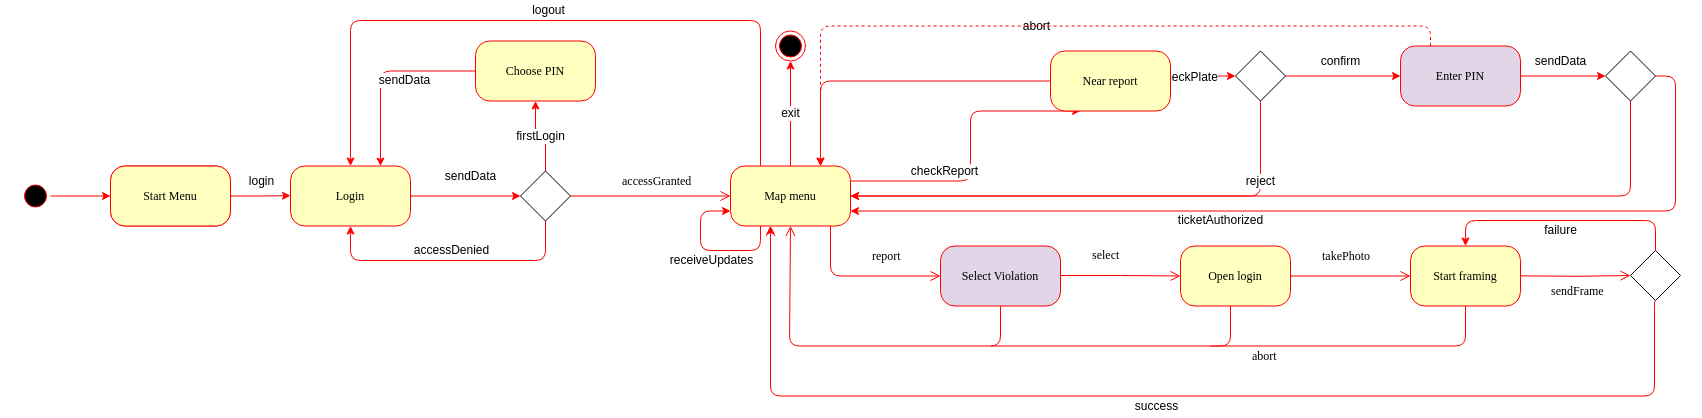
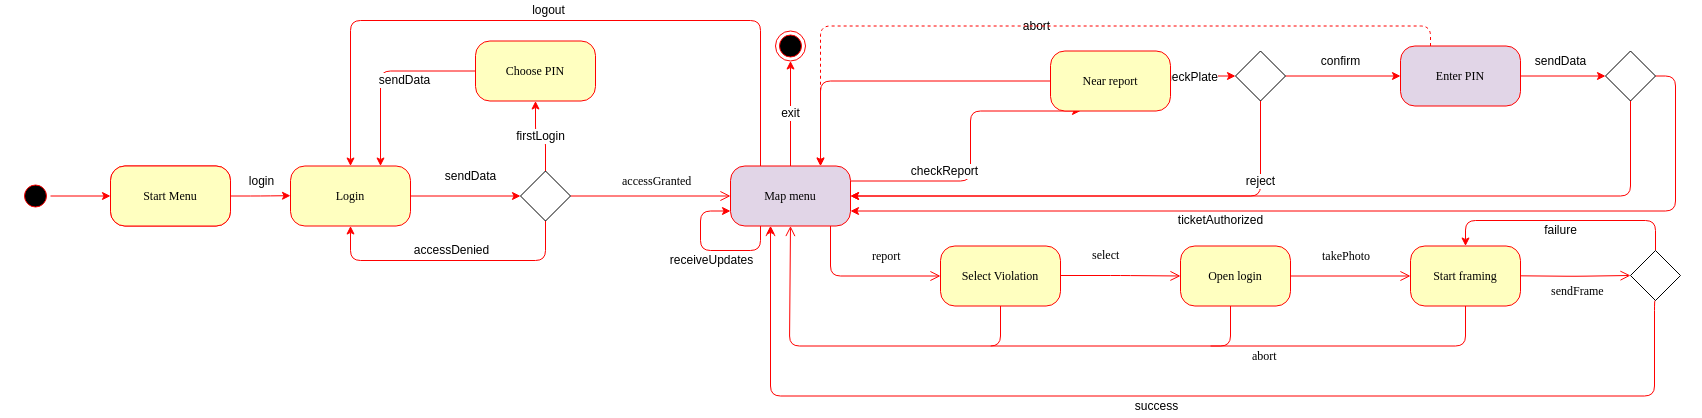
node "Map menu": fillcolor #ffffc0 -> #e1d5e7
node "Select Violation": fillcolor #e1d5e7 -> #ffffc0
